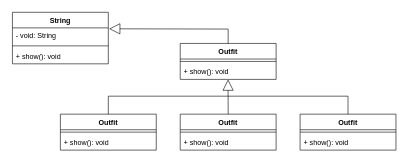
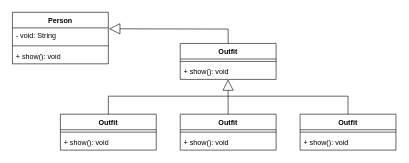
node "String": label "String" -> "Person"
